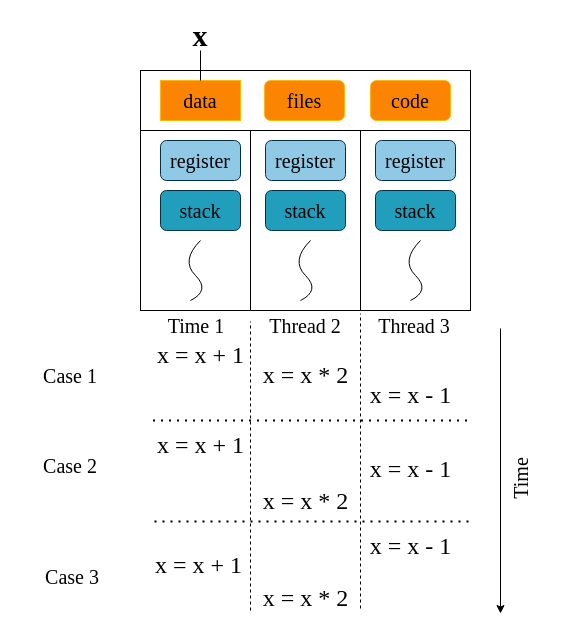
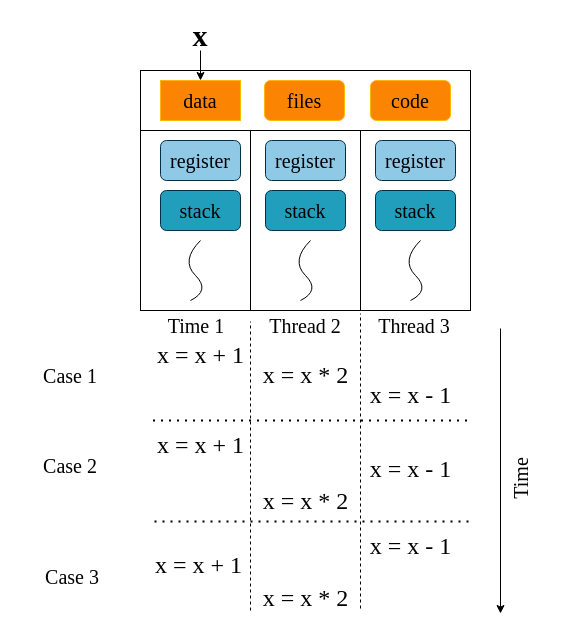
edge "x" -- "data": arrowhead none -> classic
